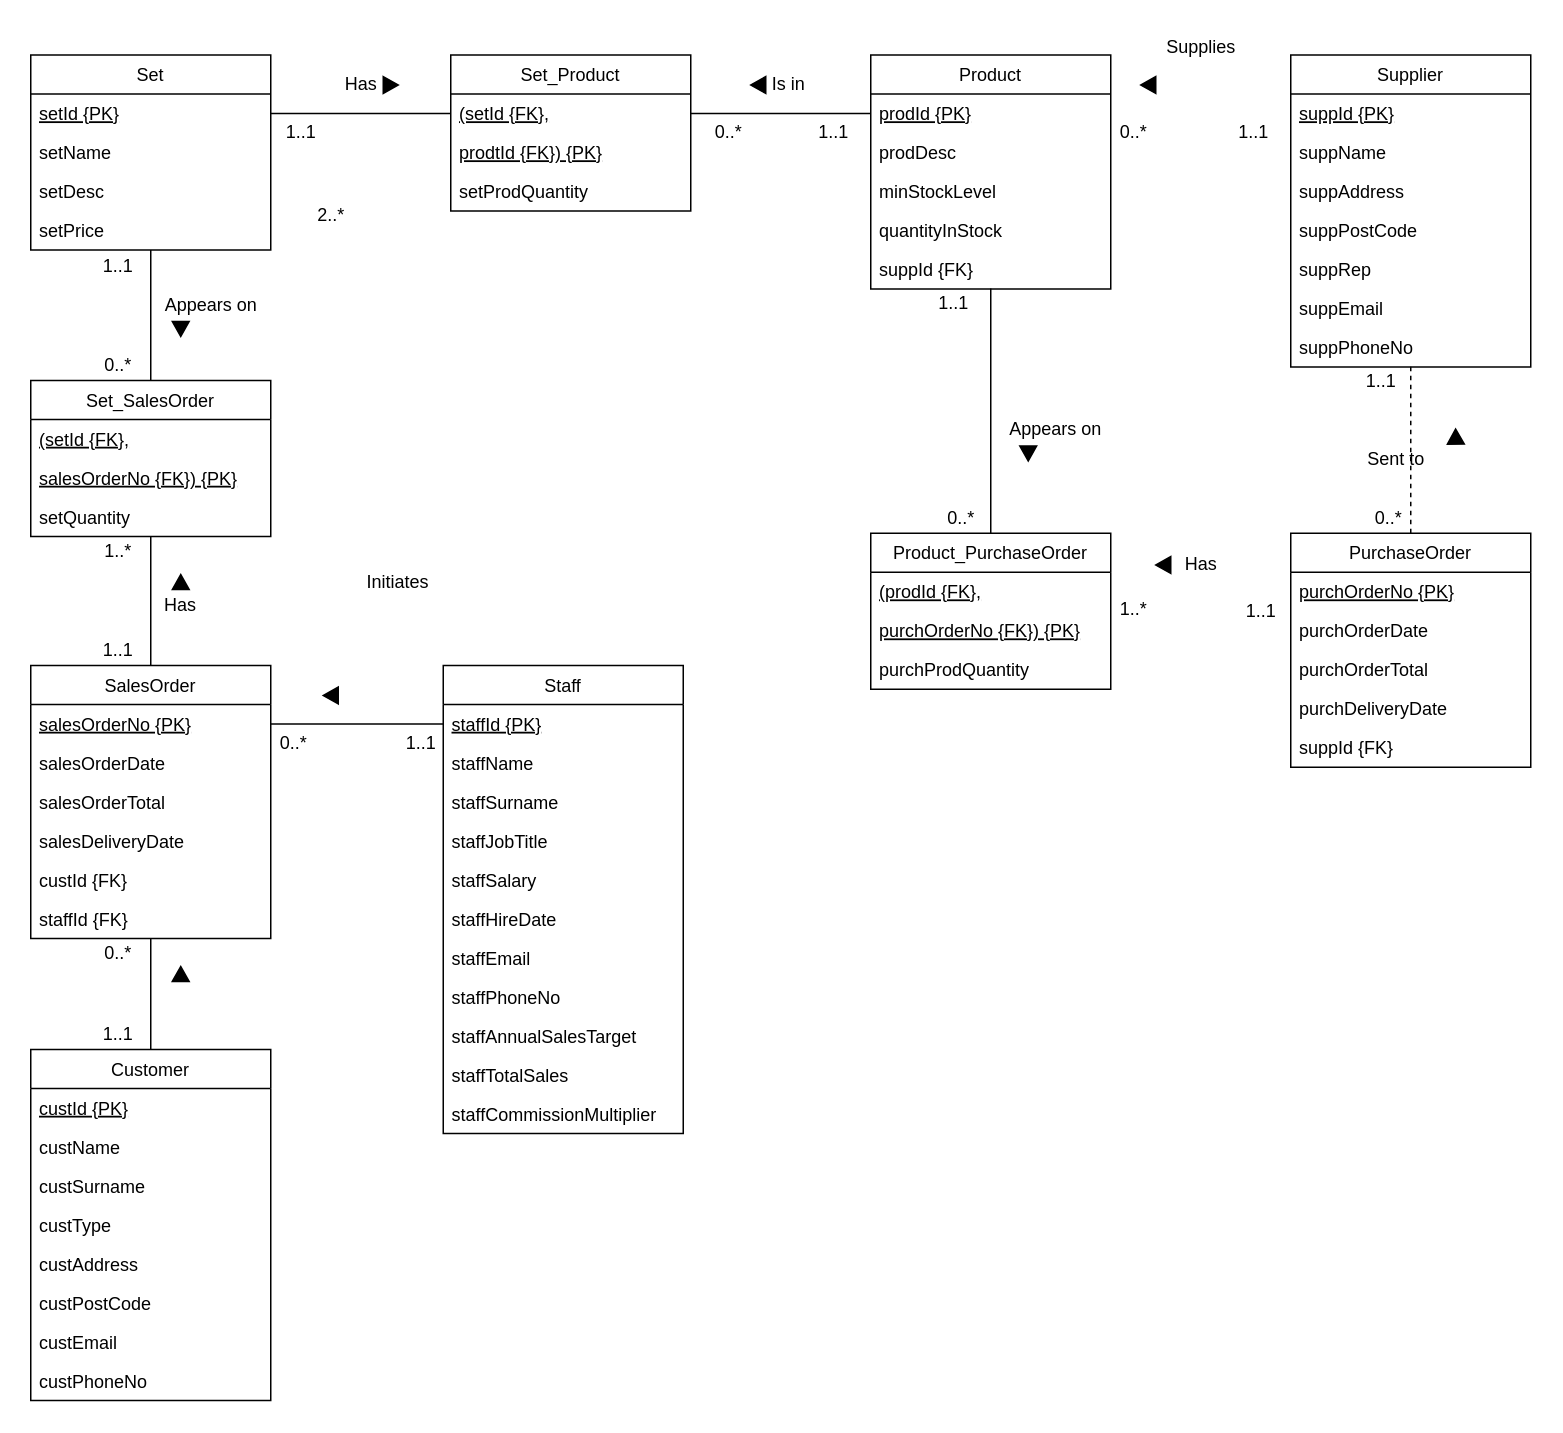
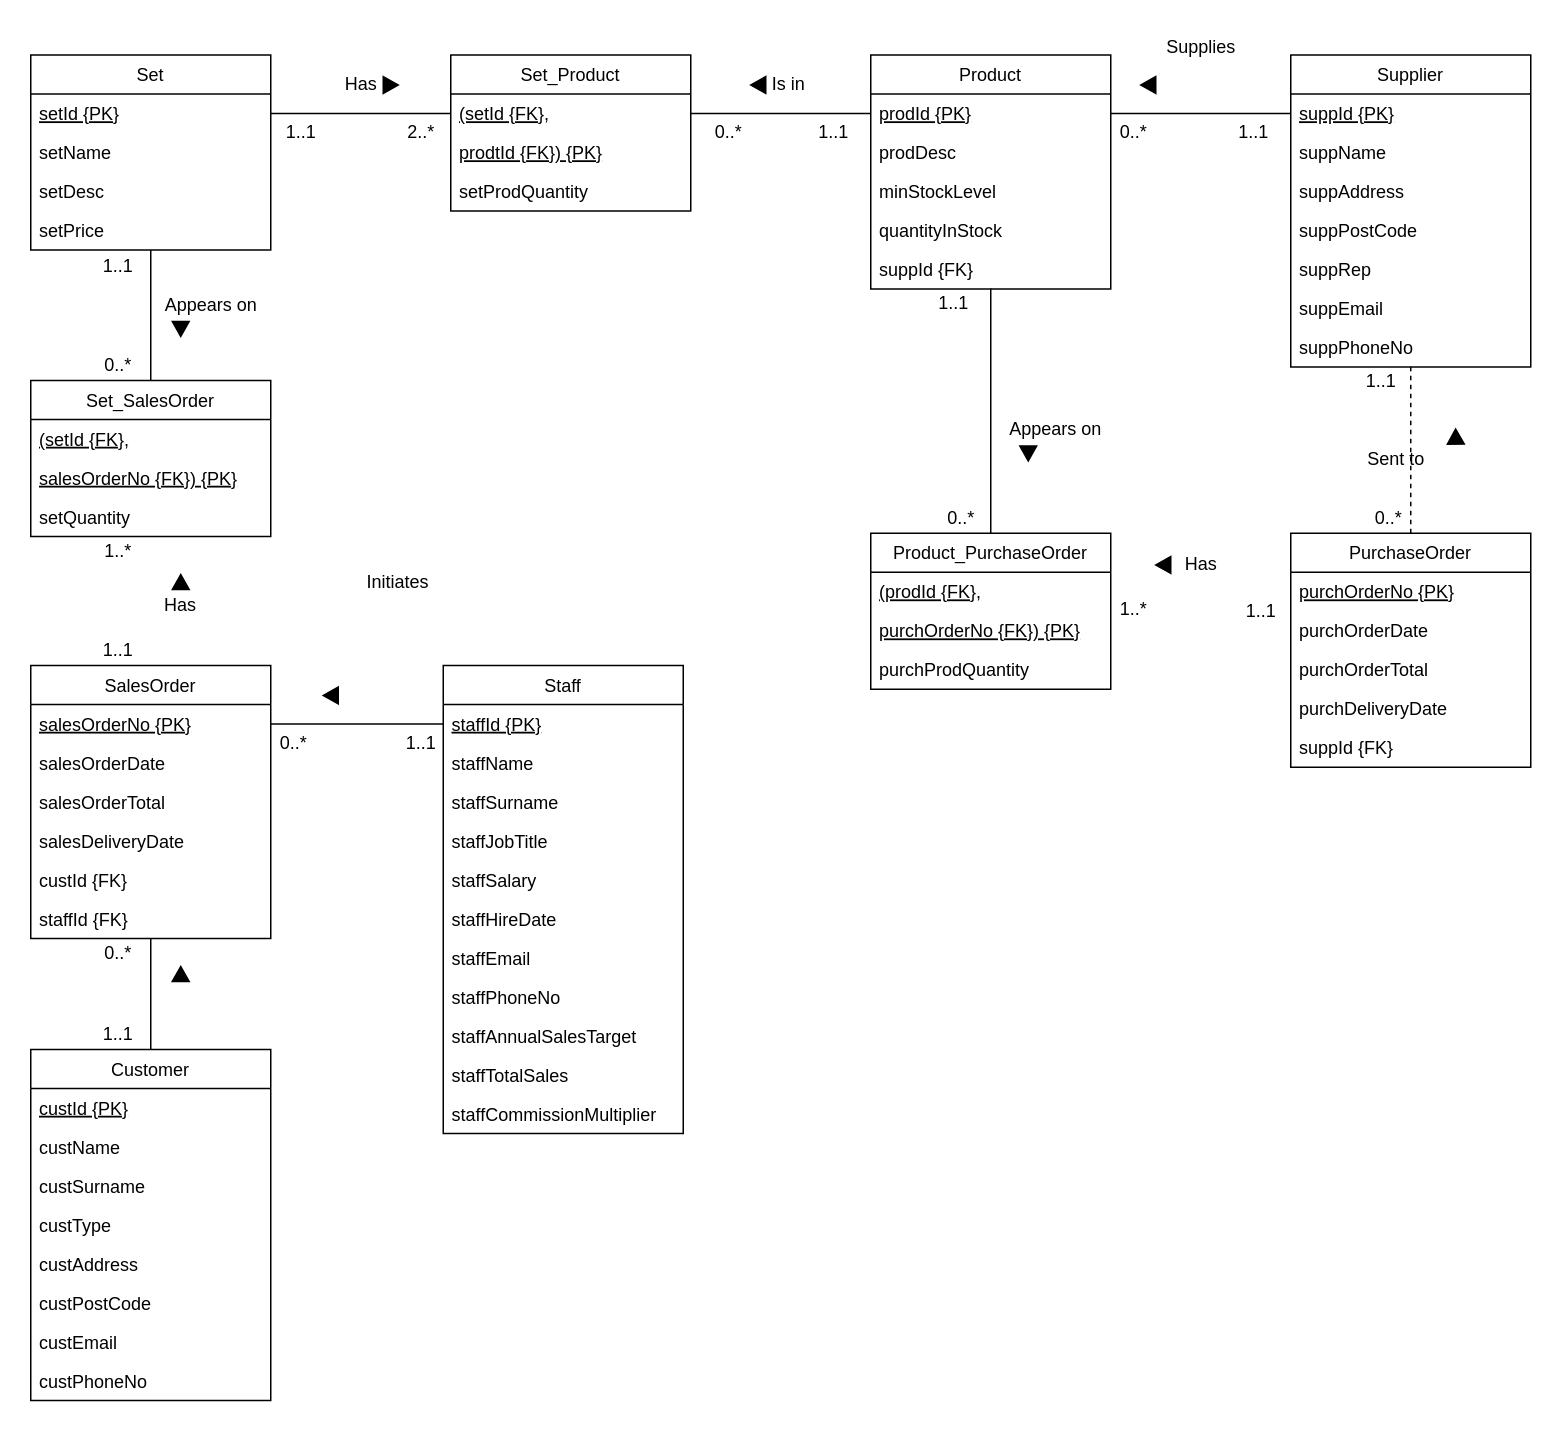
edge "prodId {PK}" -- "suppId {PK}": added
node "2..*": moved (331, 215) -> (421, 133)
edge "Set_SalesOrder" -- "SalesOrder": removed
